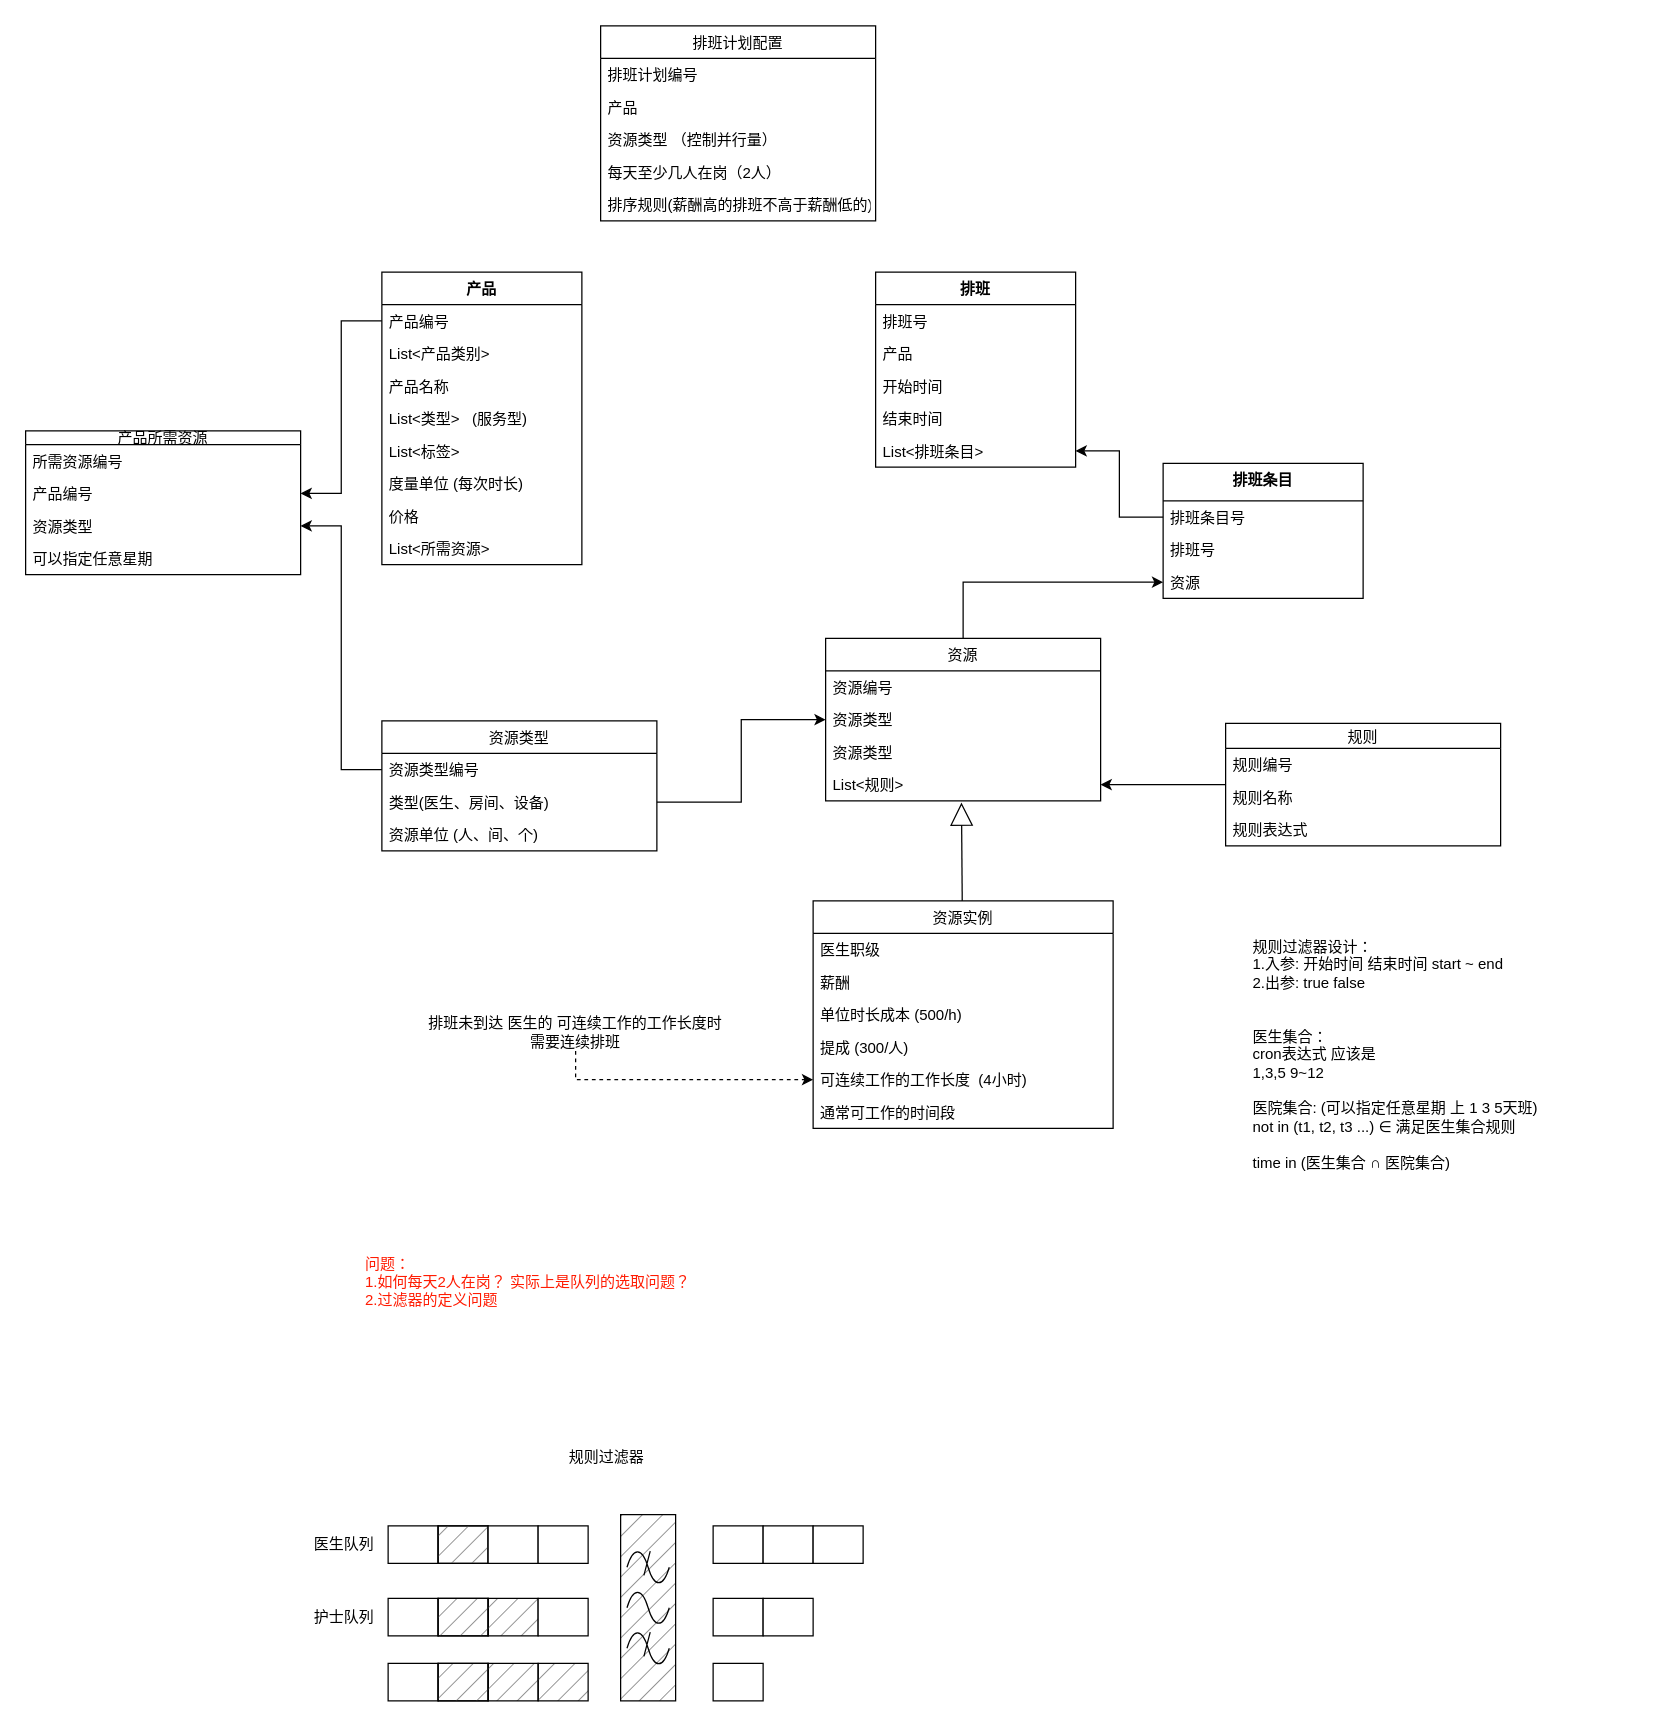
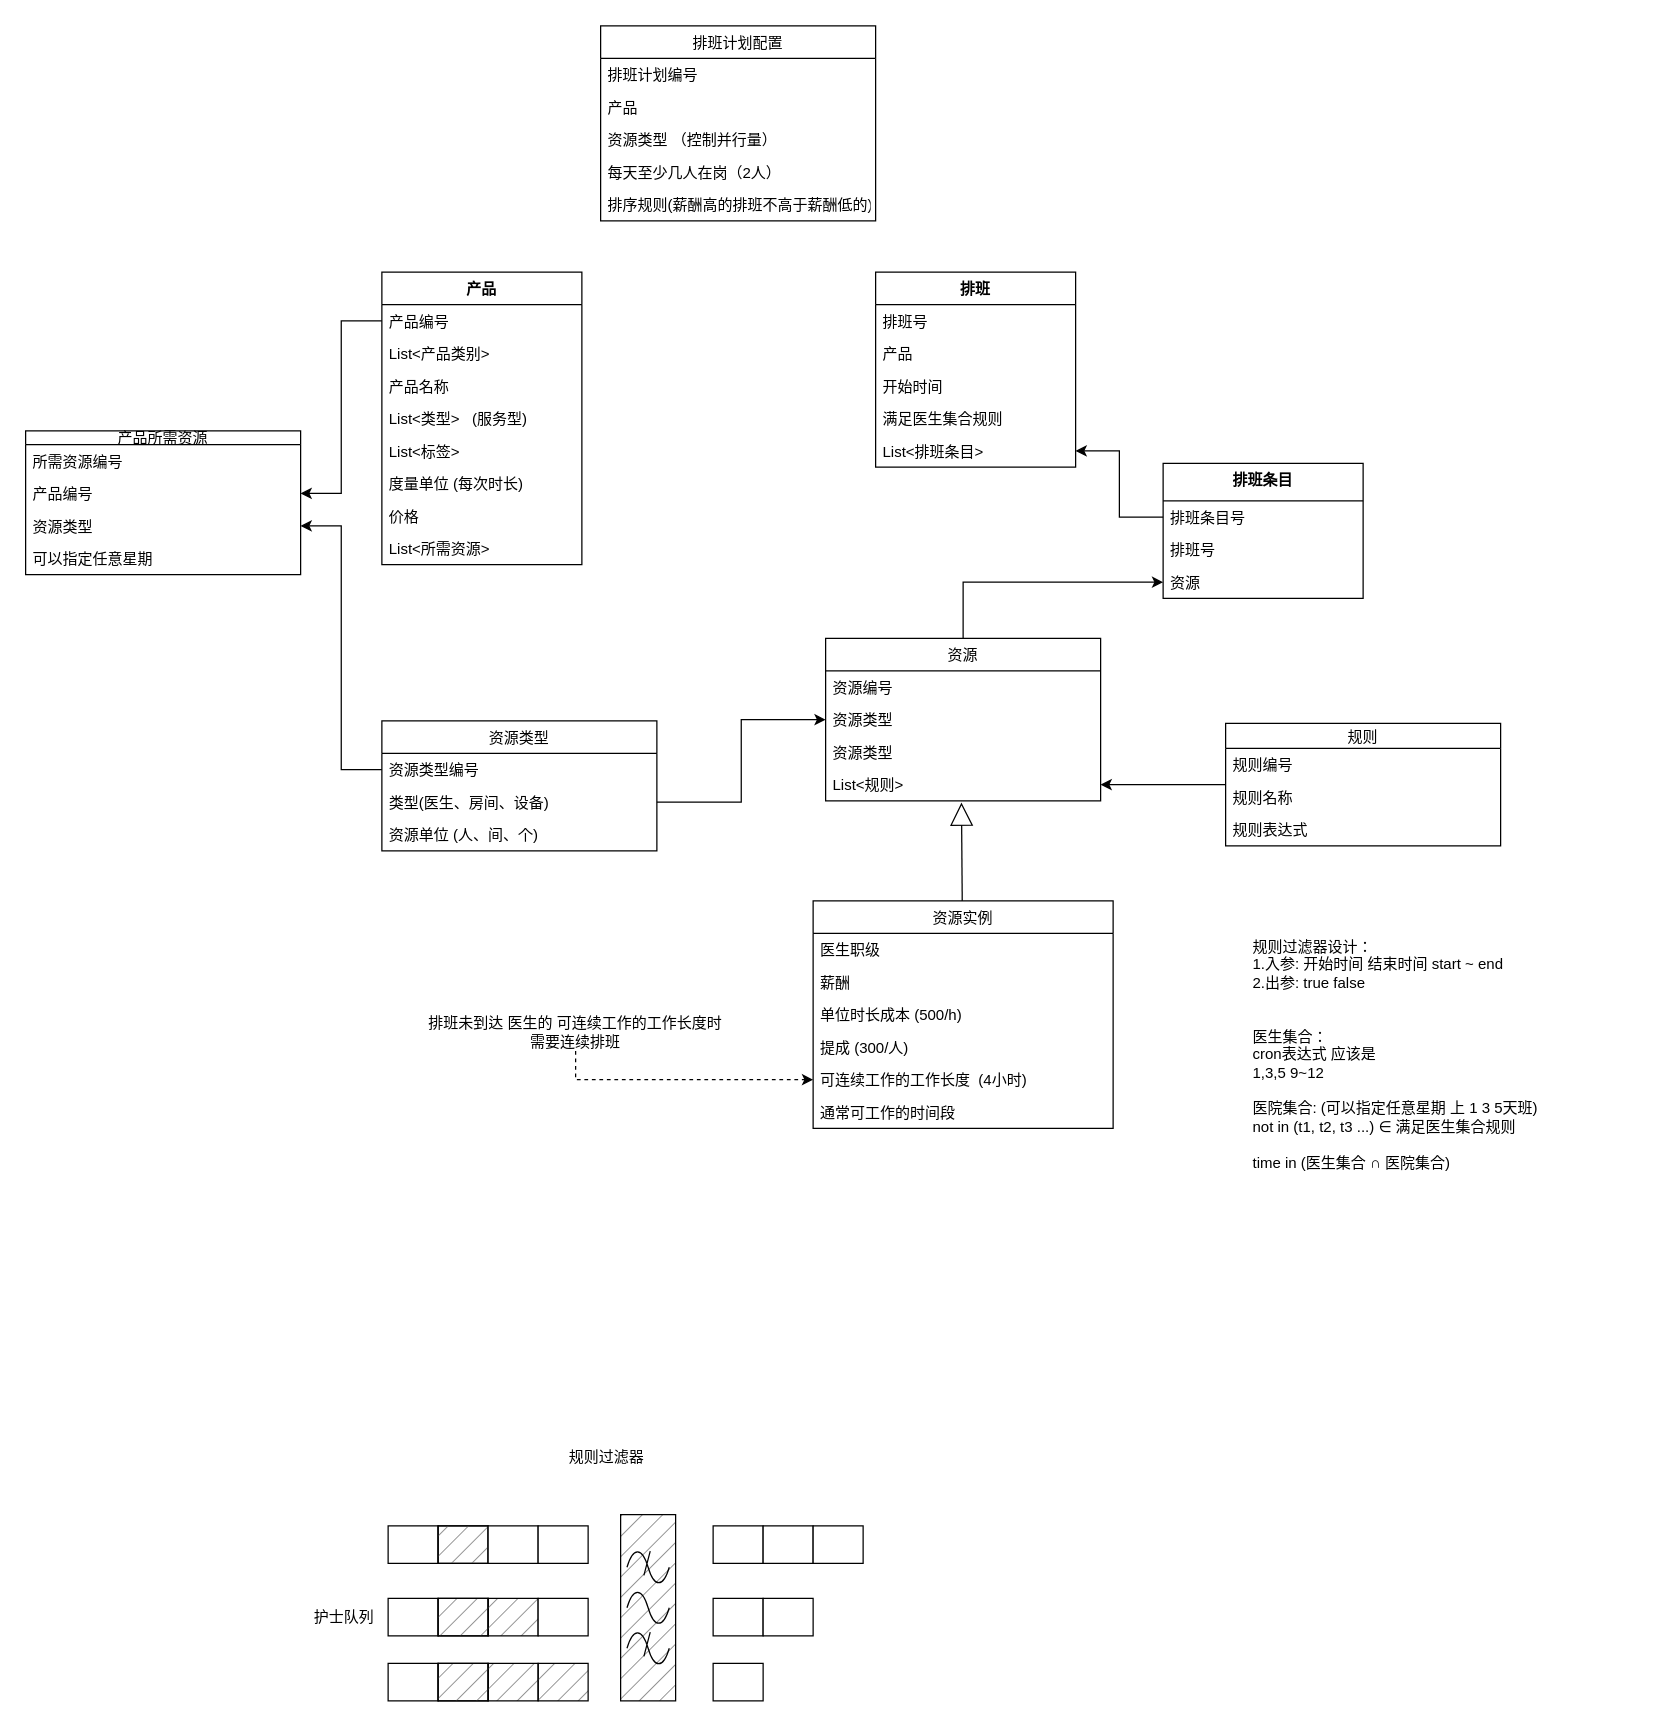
node "结束时间": label "结束时间" -> "满足医生集合规则"
node "问题： 1.如何每天2人在岗？ 实际上是队列的选取问题？ 2.过滤器的定义问题": removed
node "医生队列": removed
